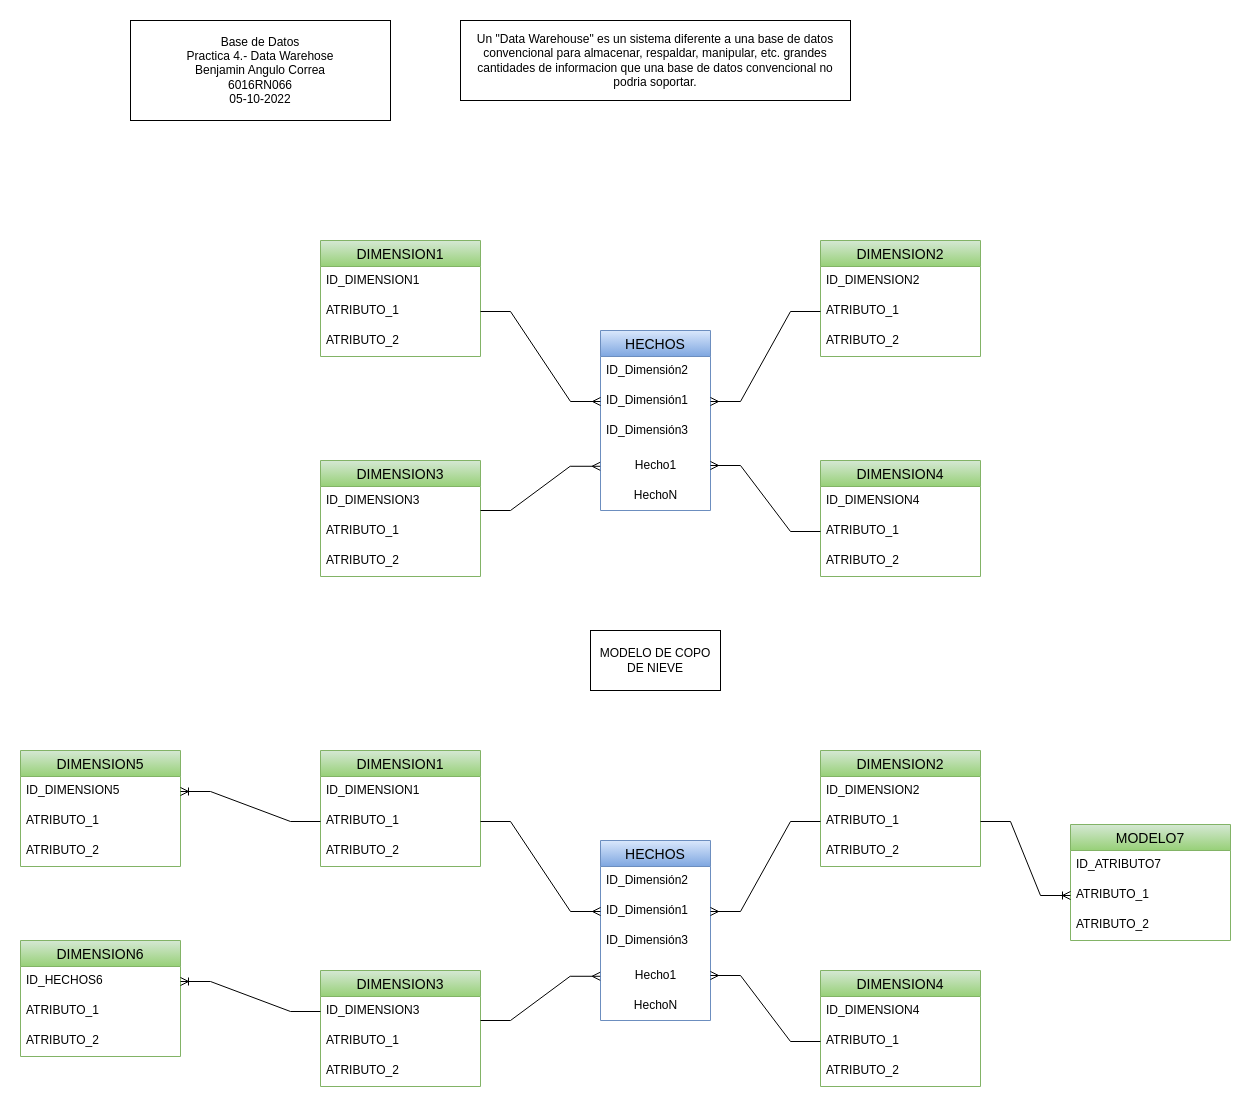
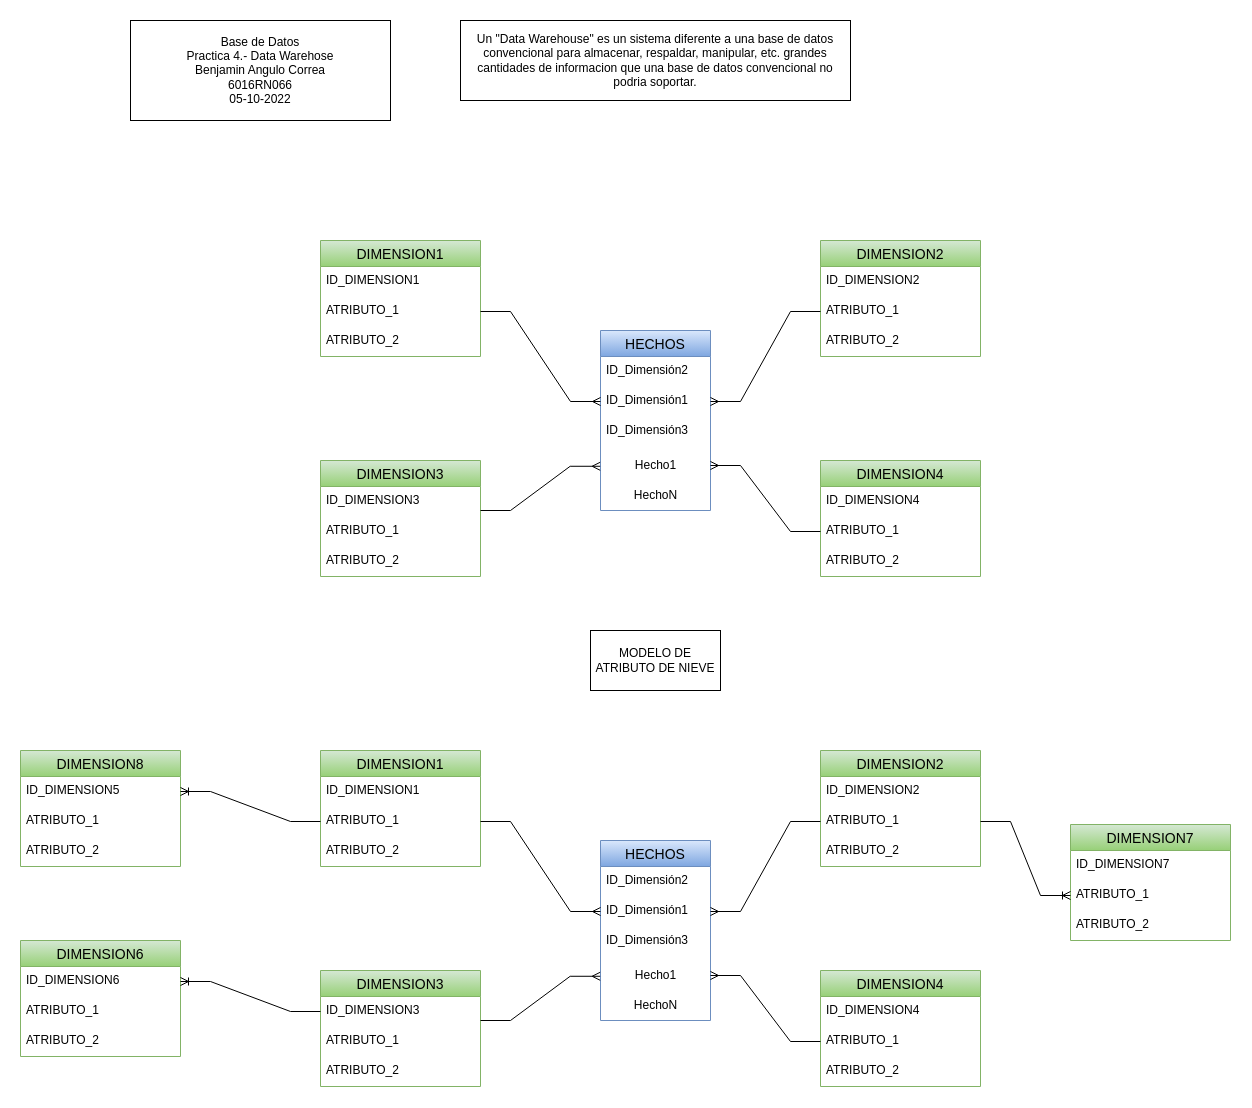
node "MODELO DE COPO DE NIEVE": label "MODELO DE COPO DE NIEVE" -> "MODELO DE ATRIBUTO DE NIEVE"
node "DIMENSION5": label "DIMENSION5" -> "DIMENSION8"
node "MODELO7": label "MODELO7" -> "DIMENSION7"
node "ID_ATRIBUTO7": label "ID_ATRIBUTO7" -> "ID_DIMENSION7"
node "ID_HECHOS6": label "ID_HECHOS6" -> "ID_DIMENSION6"
